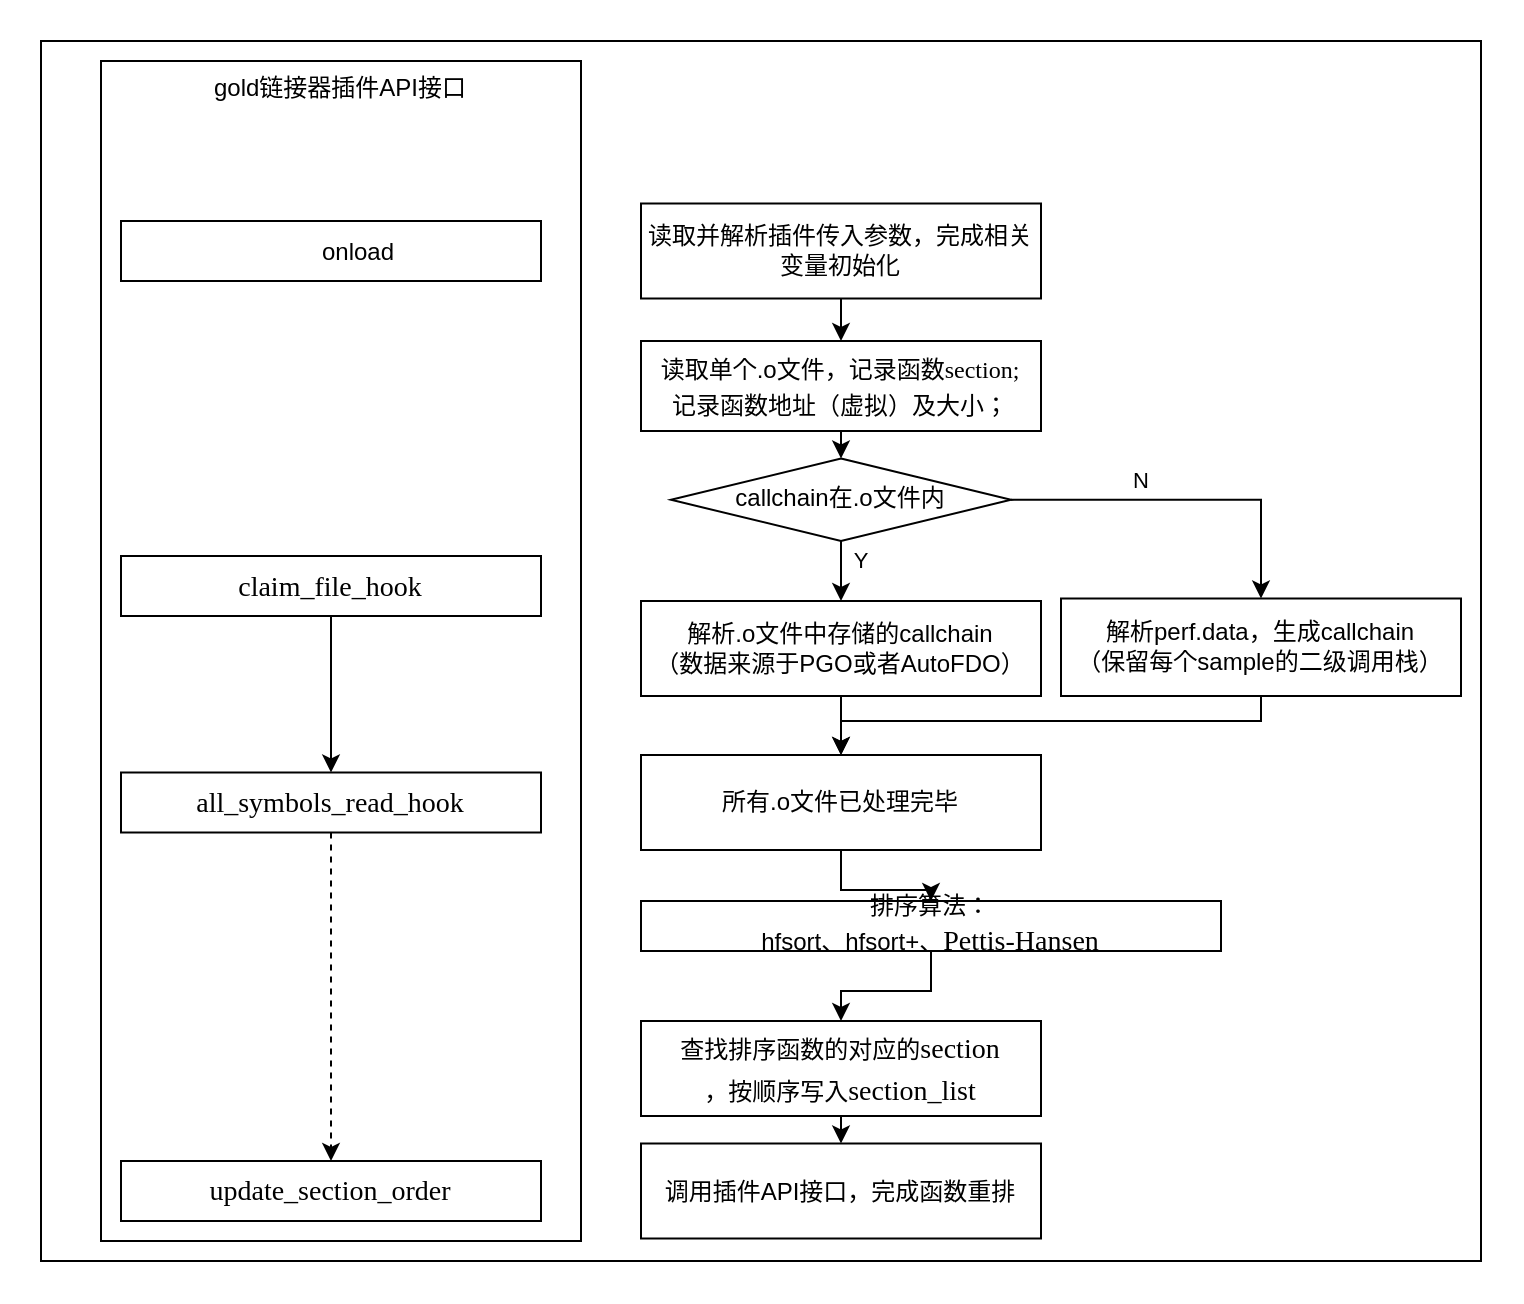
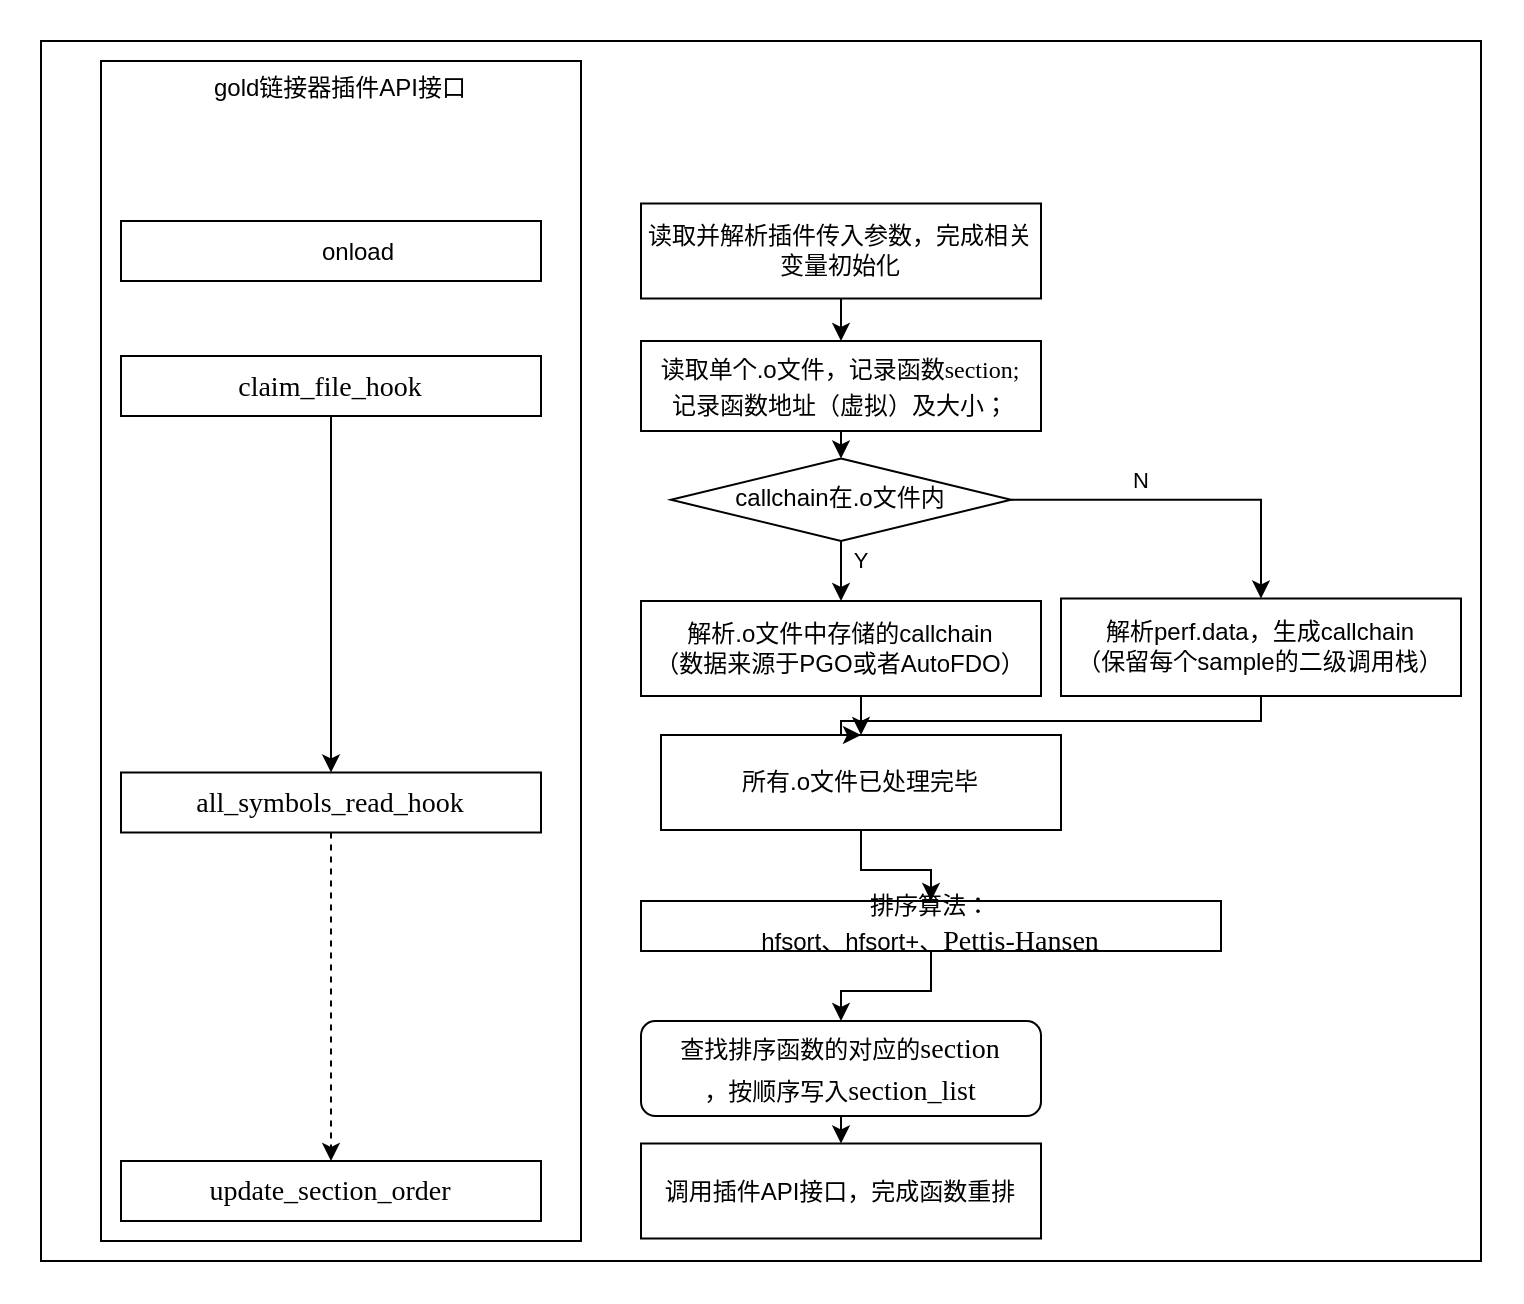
node "claim_file_hook": moved (331, 586) -> (331, 386)
node "所有.o文件已处理完毕": moved (841, 803) -> (861, 783)
node "查找排序函数的对应的section ，按顺序写入section_list": shape rectangle -> rounded rectangle
